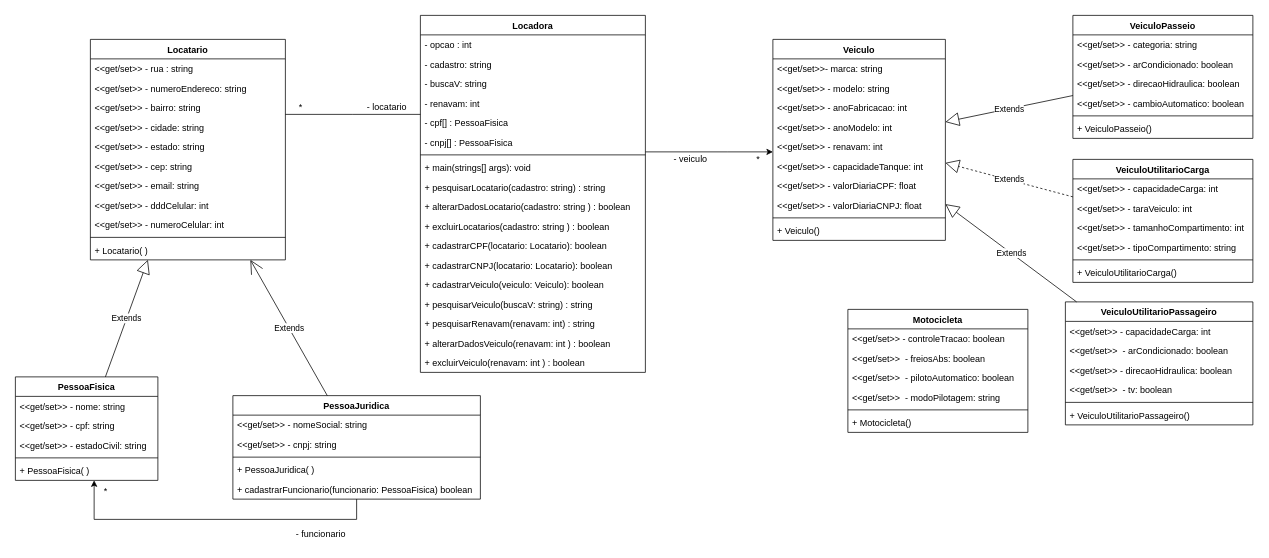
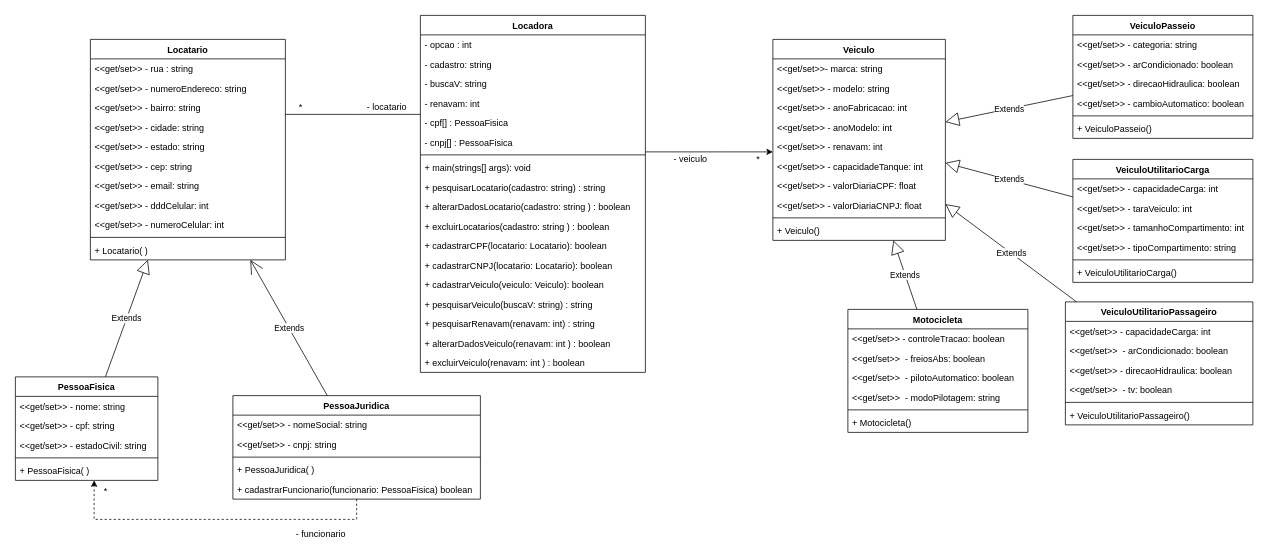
edge "VeiculoUtilitarioCarga" -> "Veiculo": style dashed -> solid
edge "Motocicleta" -> "Veiculo": added, label "Extends"
edge "PessoaJuridica" -> "PessoaFisica": style solid -> dashed
